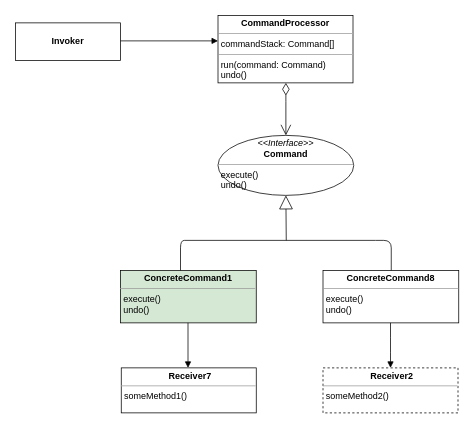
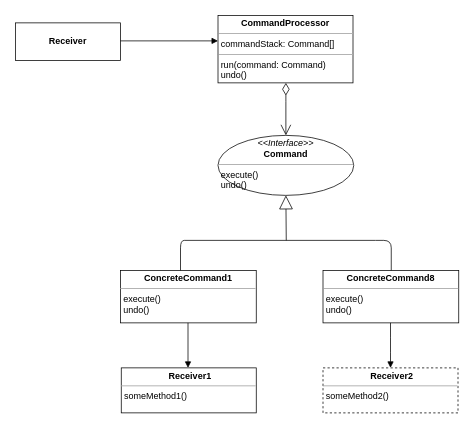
node "Invoker": label "Invoker" -> "Receiver"
node "ConcreteCommand1 execute() undo()": fillcolor #d5e8d4 -> #ffffff
node "Receiver7 someMethod1()": label "Receiver7 someMethod1()" -> "Receiver1 someMethod1()"
